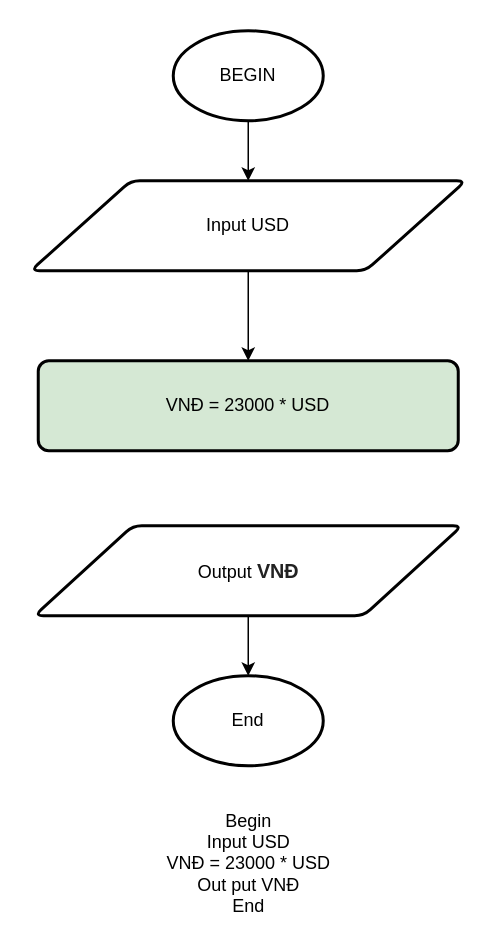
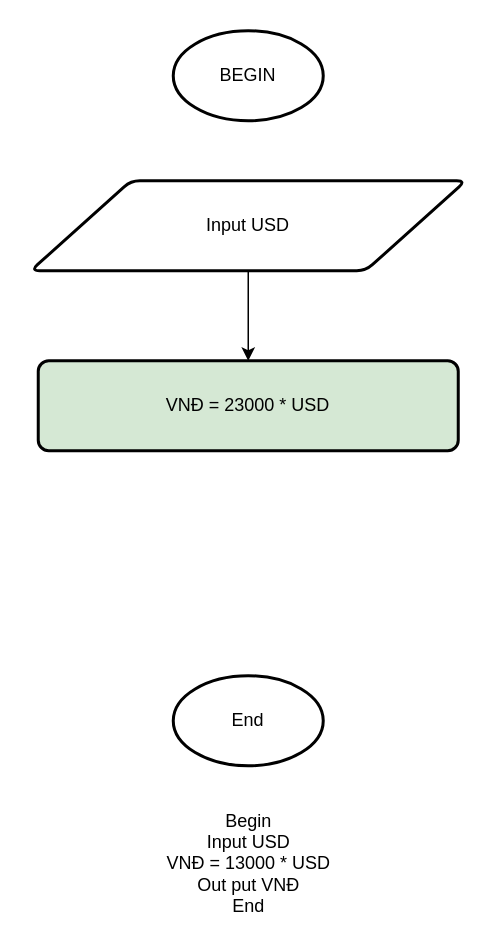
edge "BEGIN" -> "Input USD": removed
node "Output VNĐ": removed
edge "Output VNĐ" -> "End": removed
node "Begin Input USD VNĐ = 23000 * USD Out put VNĐ End": label "Begin Input USD VNĐ = 23000 * USD Out put VNĐ End" -> "Begin Input USD VNĐ = 13000 * USD Out put VNĐ End"
